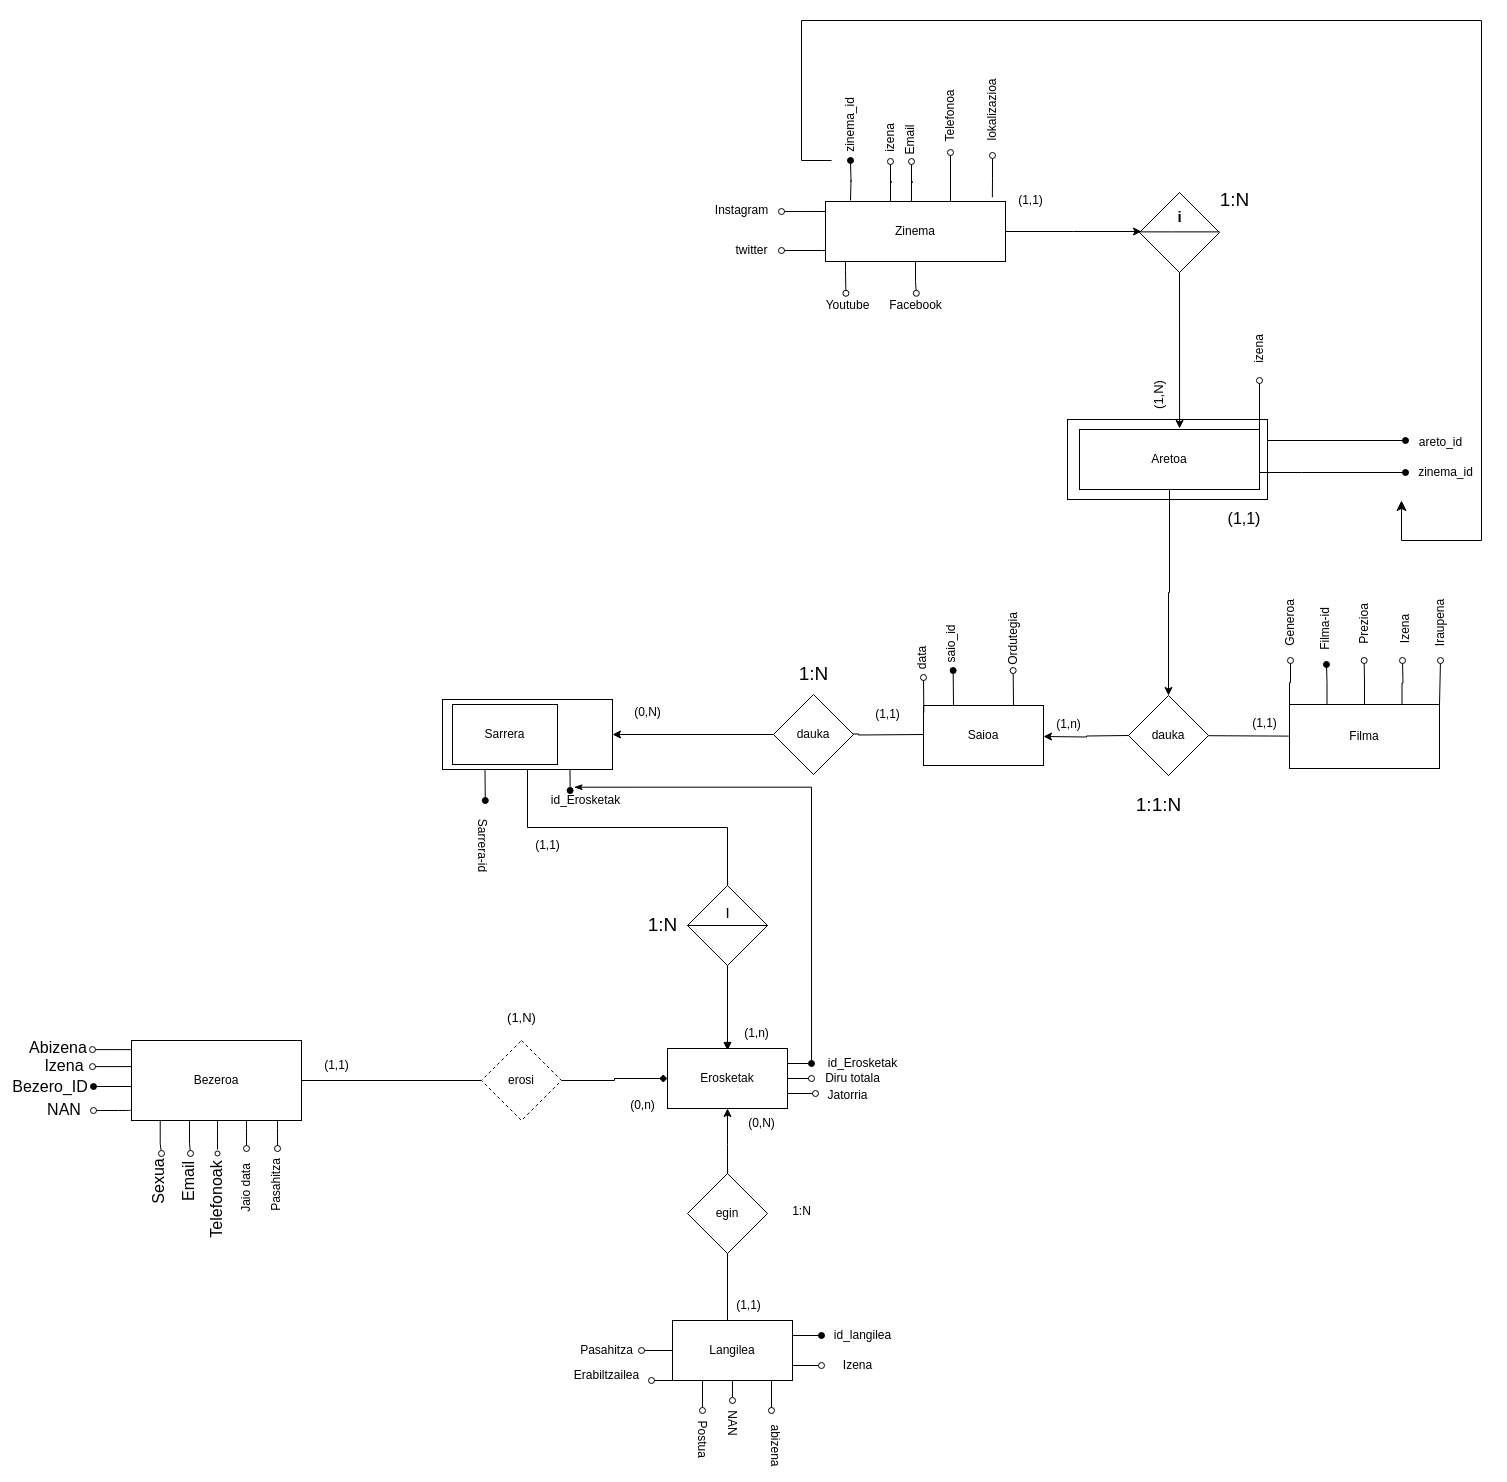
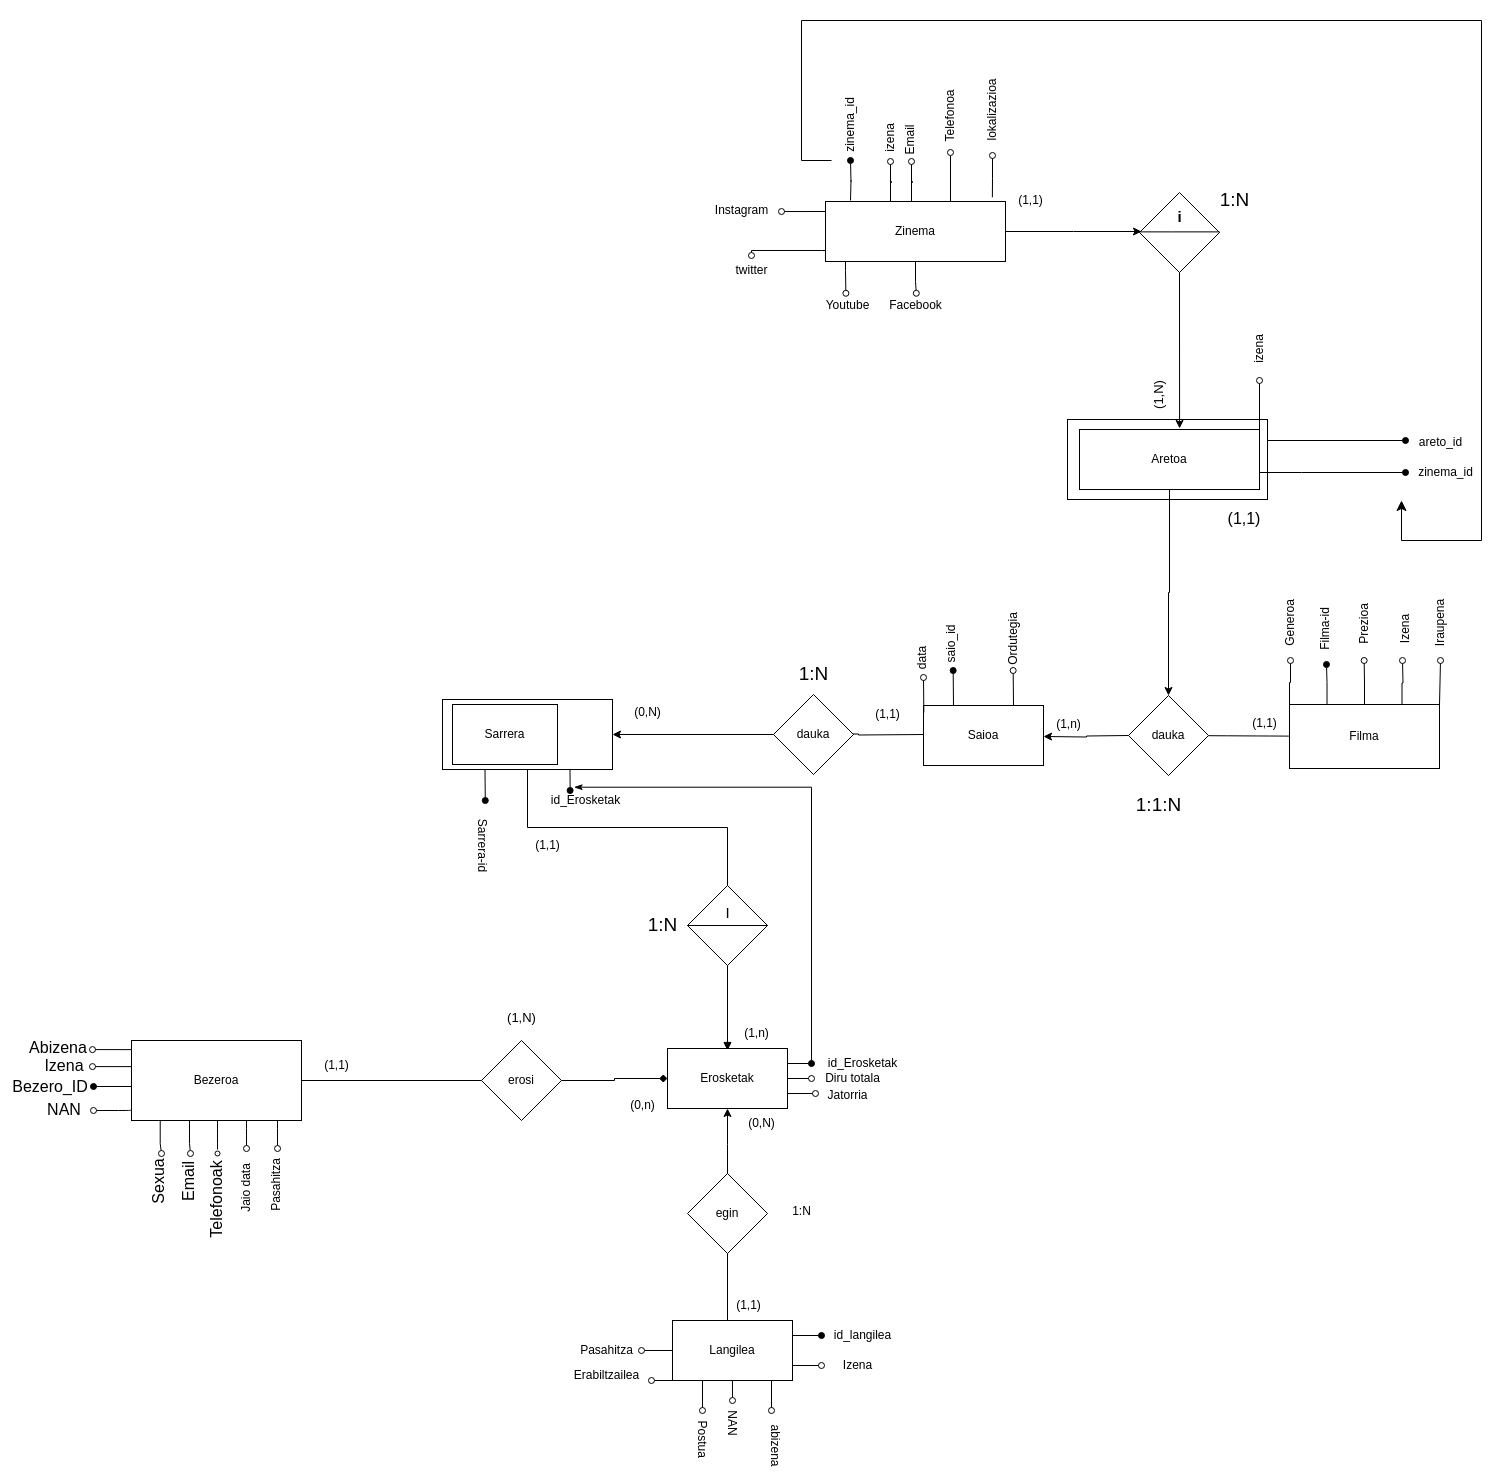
node "twitter": moved (752, 251) -> (752, 271)
node "erosi": style dashed -> solid
